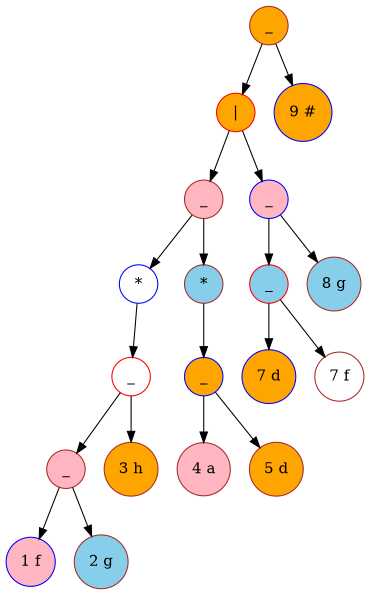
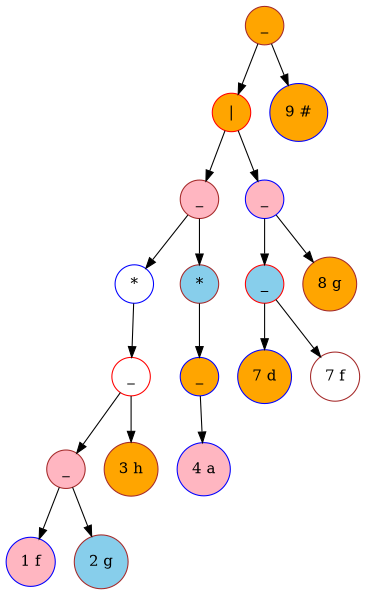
node "8 g": fillcolor skyblue -> orange
node "4 a": color brown -> blue
node "5 d": removed
